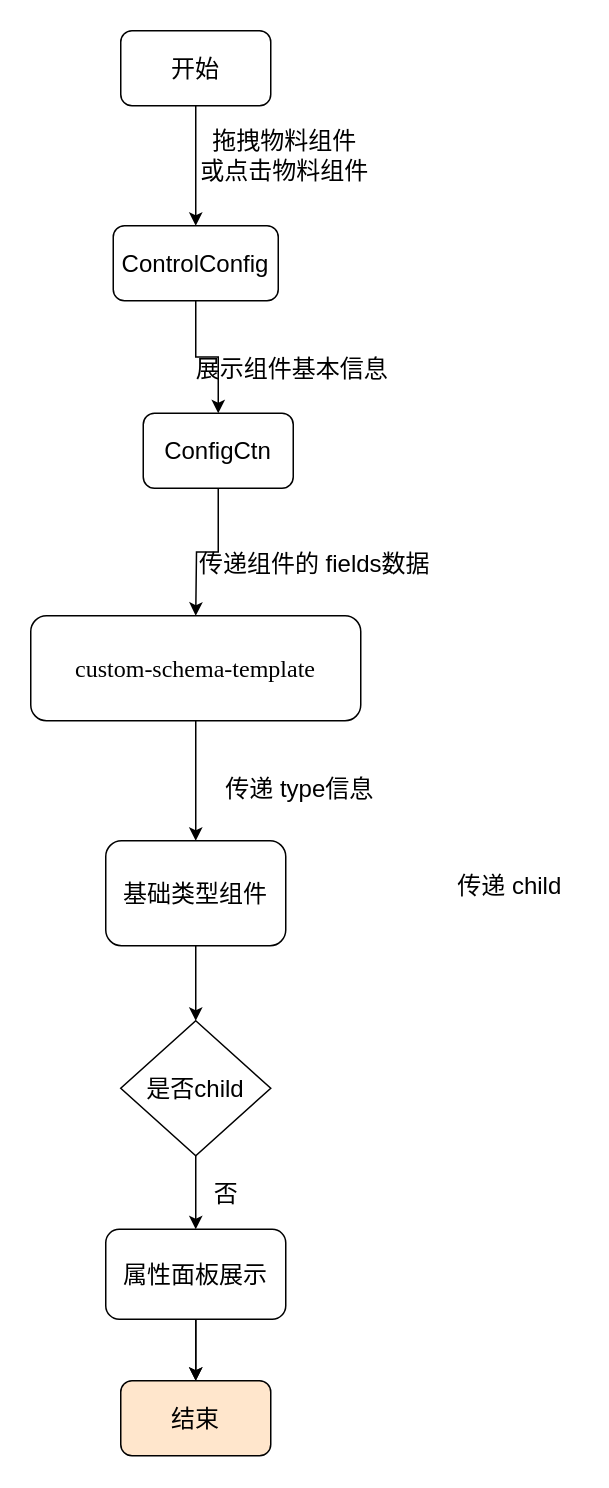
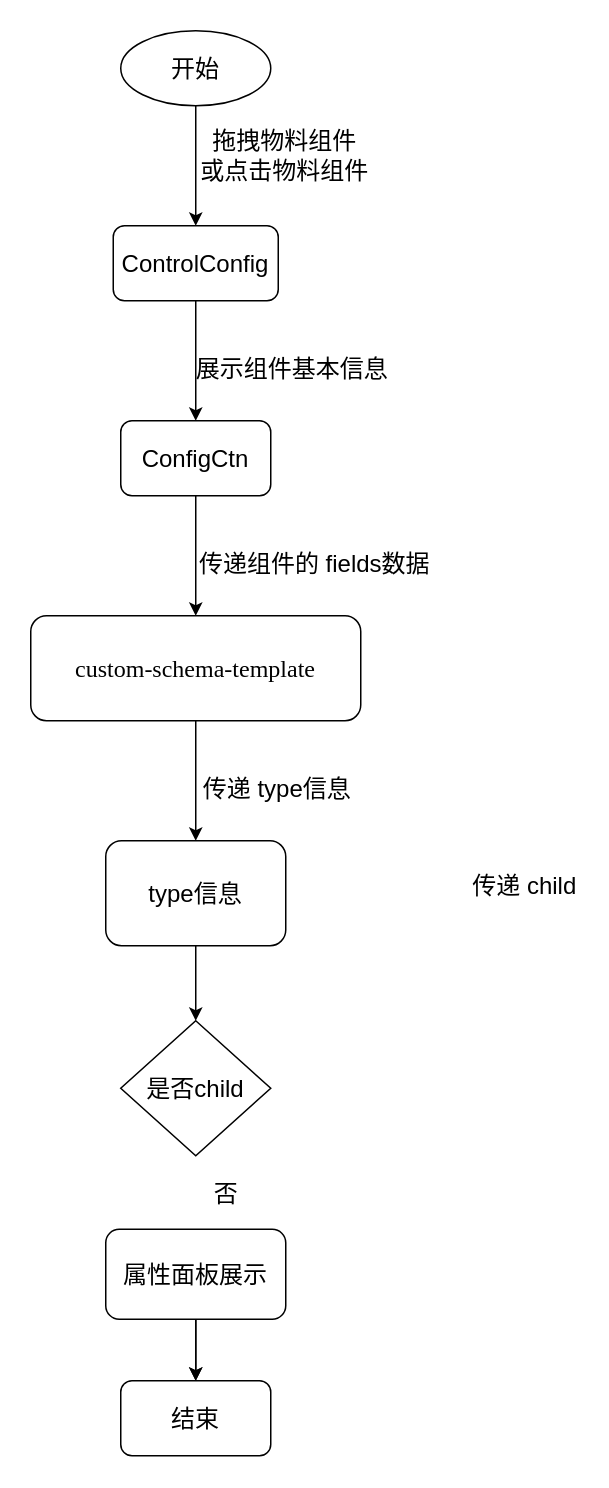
node "开始": shape rounded rectangle -> ellipse
node "ConfigCtn": moved (218, 451) -> (196, 458)
node "传递 type信息": moved (299, 788) -> (277, 788)
node "传递 child": moved (509, 886) -> (524, 886)
node "基础类型组件": label "基础类型组件" -> "type信息"
edge "是否child" -> "属性面板展示": removed
node "结束": fillcolor #ffe6cc -> #ffffff
